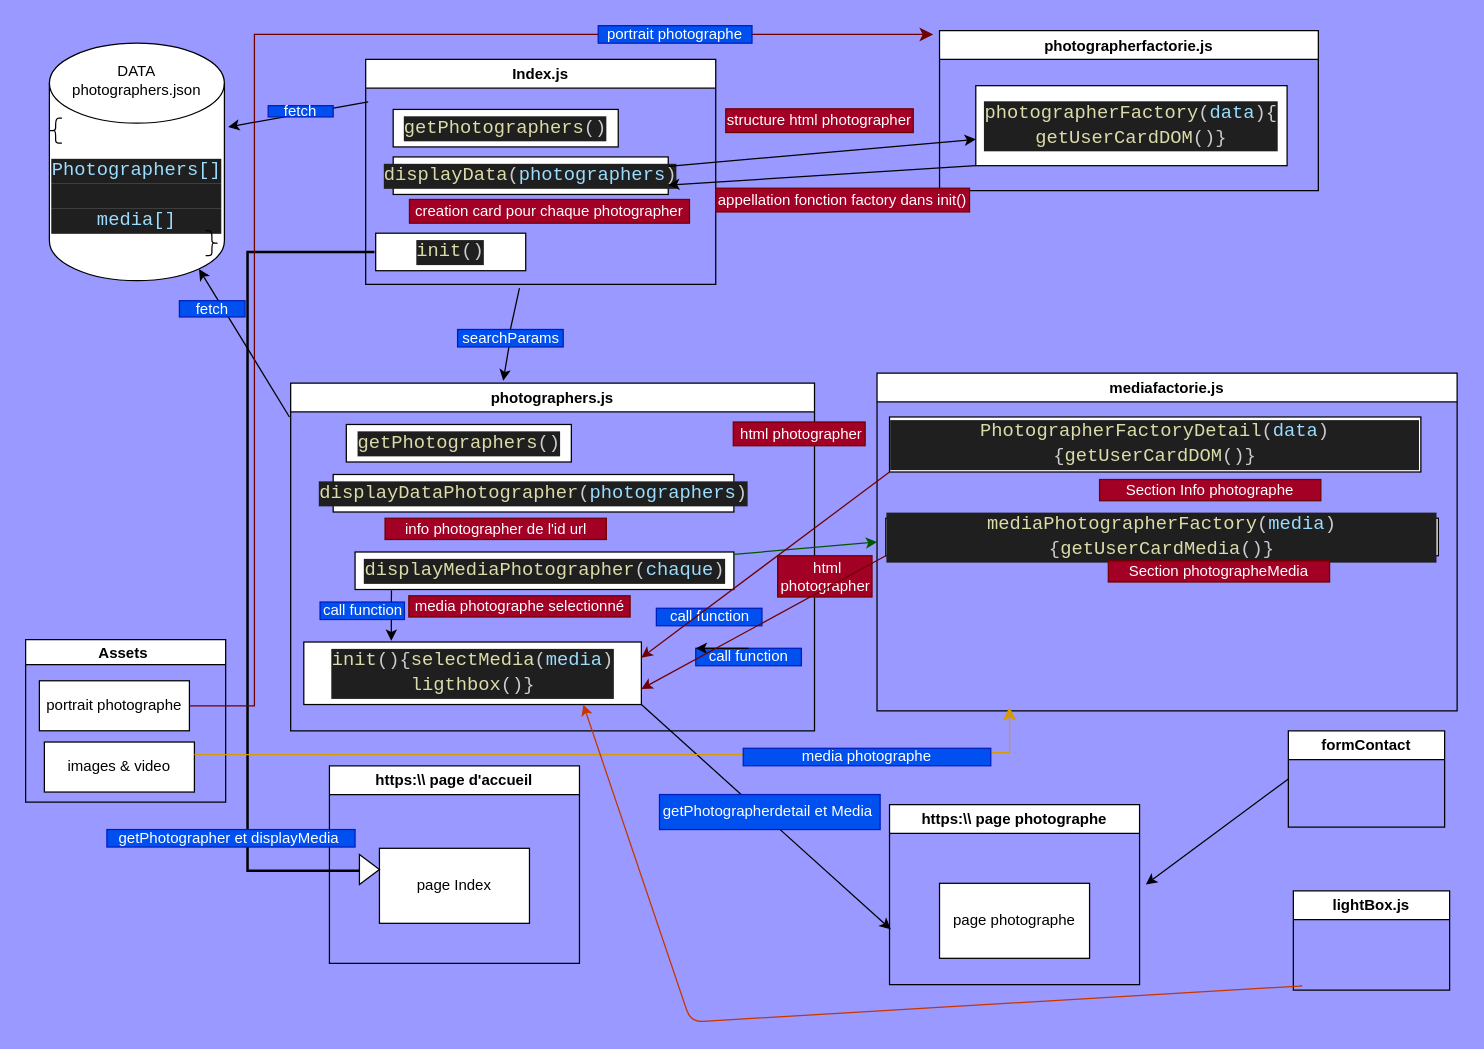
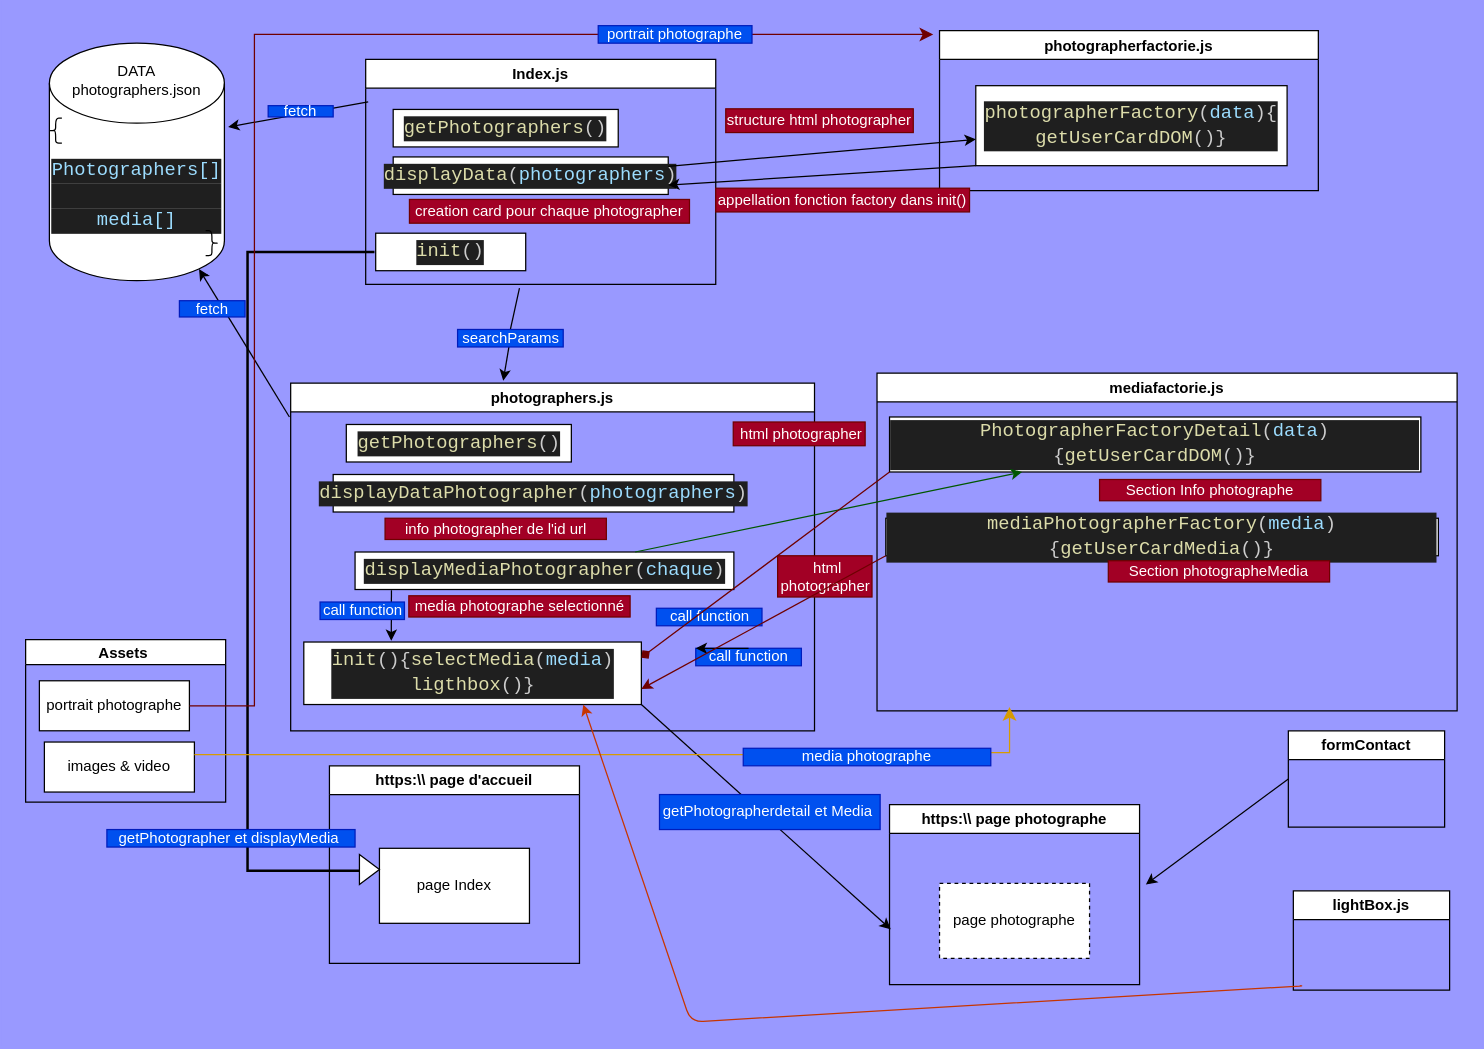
edge "displayMediaPhotographer(chaque)" -> "mediafactorie.js": now "displayMediaPhotographer(chaque)" -> "PhotographerFactoryDetail(data){getUserCardDOM()}"
edge "PhotographerFactoryDetail(data){getUserCardDOM()}" -> "init(){selectMedia(media) ligthbox()}": arrowhead classic -> diamond
node "page photographe": style solid -> dashed
